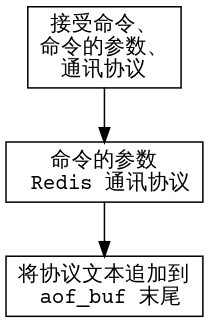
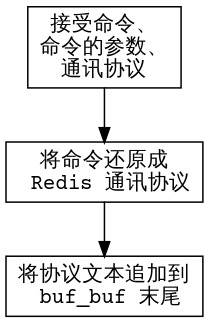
node "命令的参数 Redis 通讯协议": label "命令的参数 Redis 通讯协议" -> "将命令还原成 Redis 通讯协议"
node "将协议文本追加到 aof_buf 末尾": label "将协议文本追加到 aof_buf 末尾" -> "将协议文本追加到 buf_buf 末尾"
